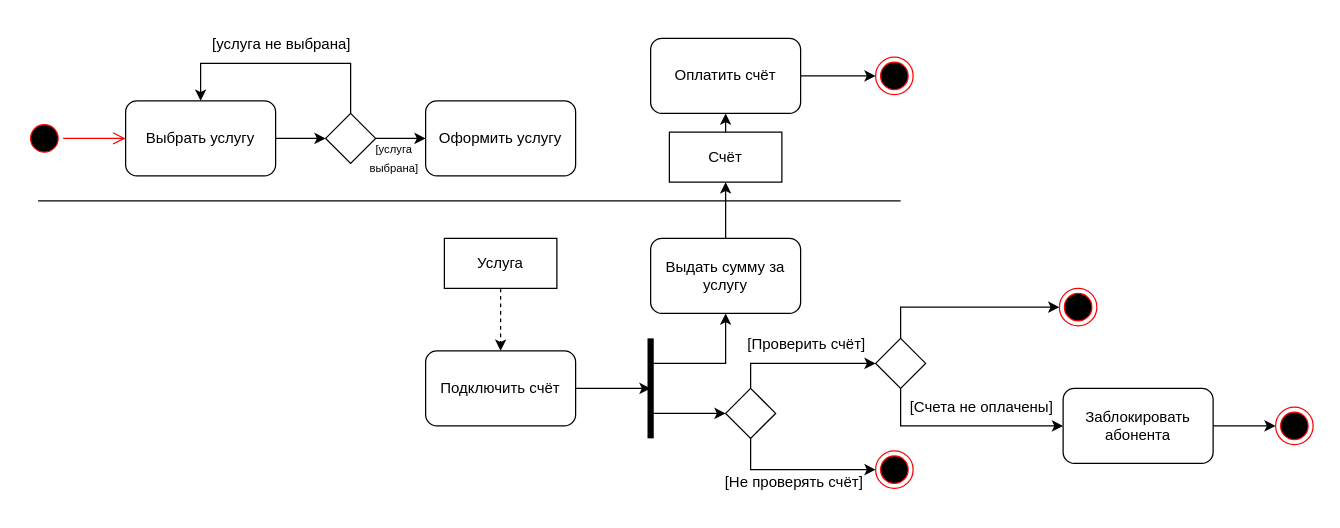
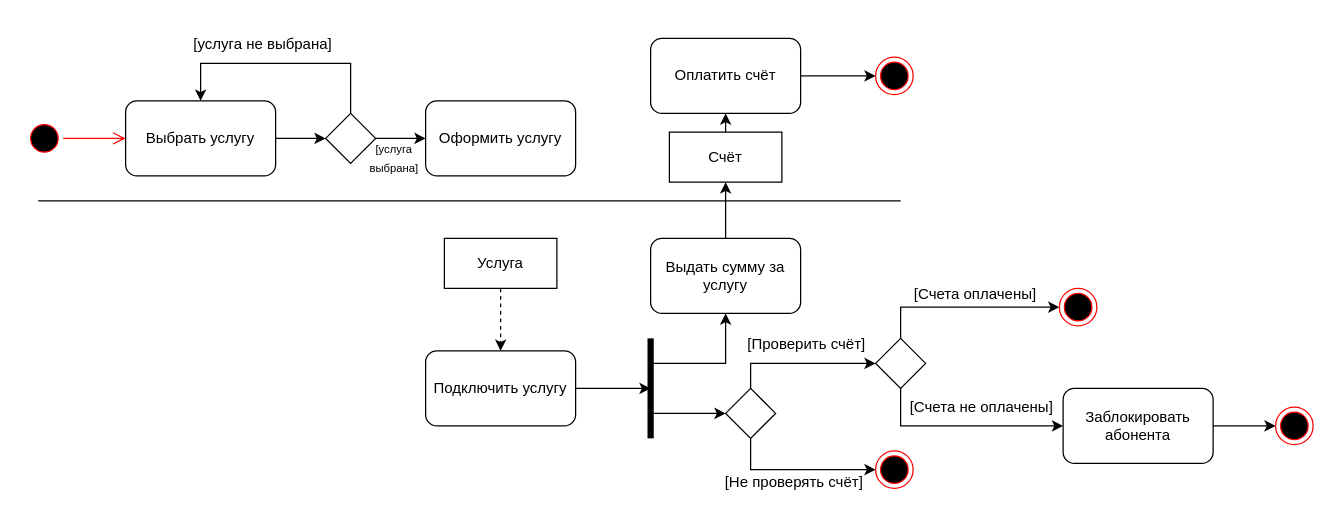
node "[услуга не выбрана]": moved (282, 44) -> (263, 44)
node "[Счета оплачены]": added
node "Подключить счёт": label "Подключить счёт" -> "Подключить услугу"
